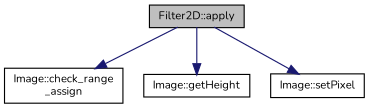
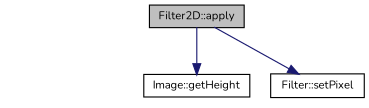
node "Image::check_range _assign": removed
node "Image::setPixel": label "Image::setPixel" -> "Filter::setPixel"
